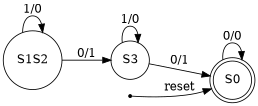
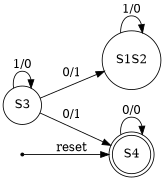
edge "S1S2" -> "S3": reversed
node "S0": label "S0" -> "S4"
